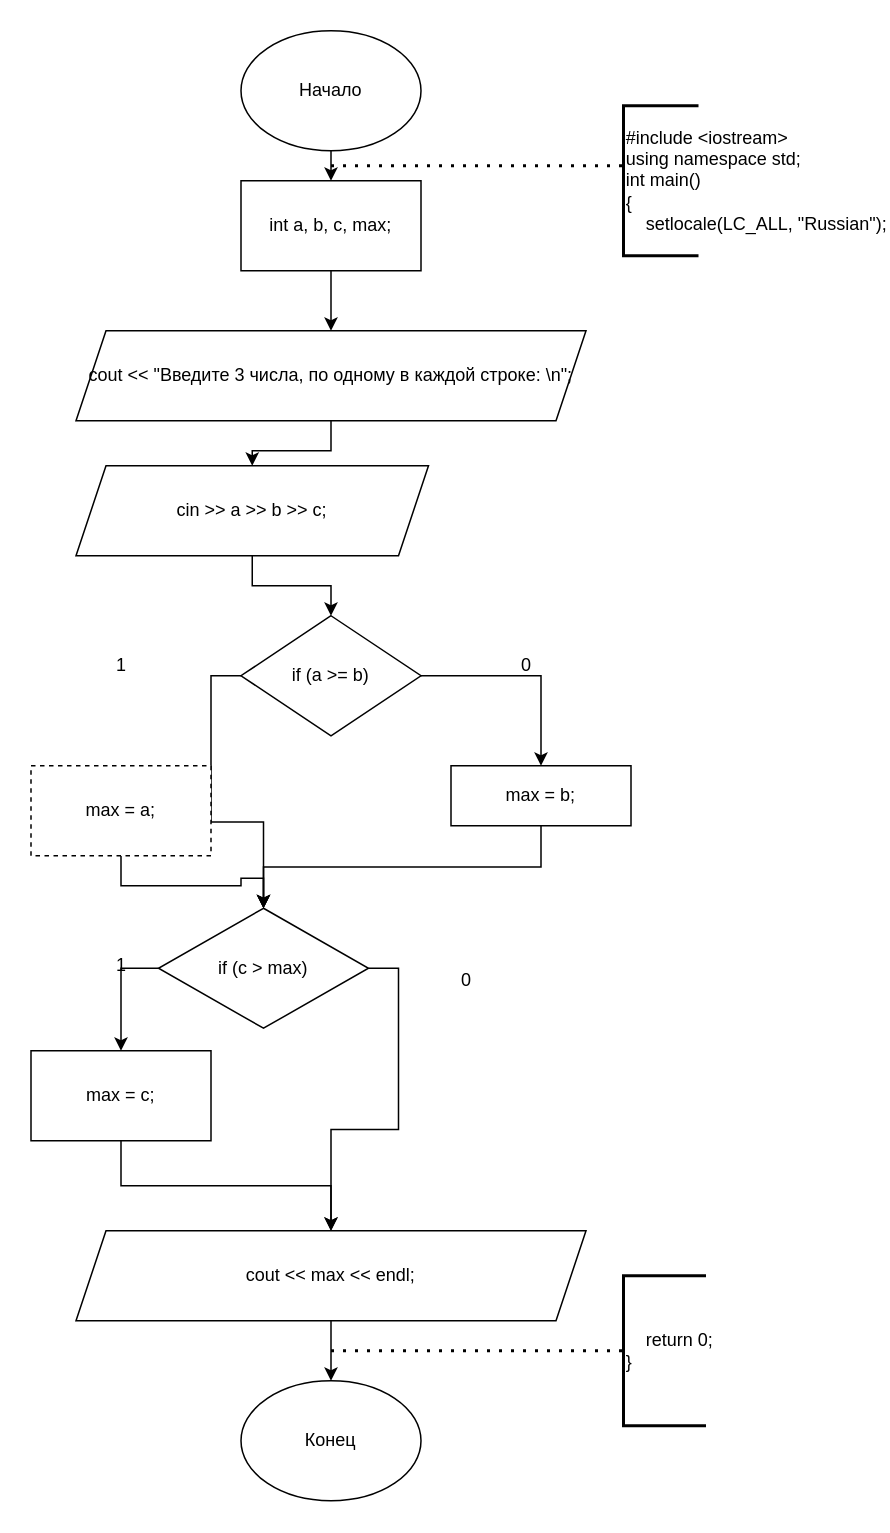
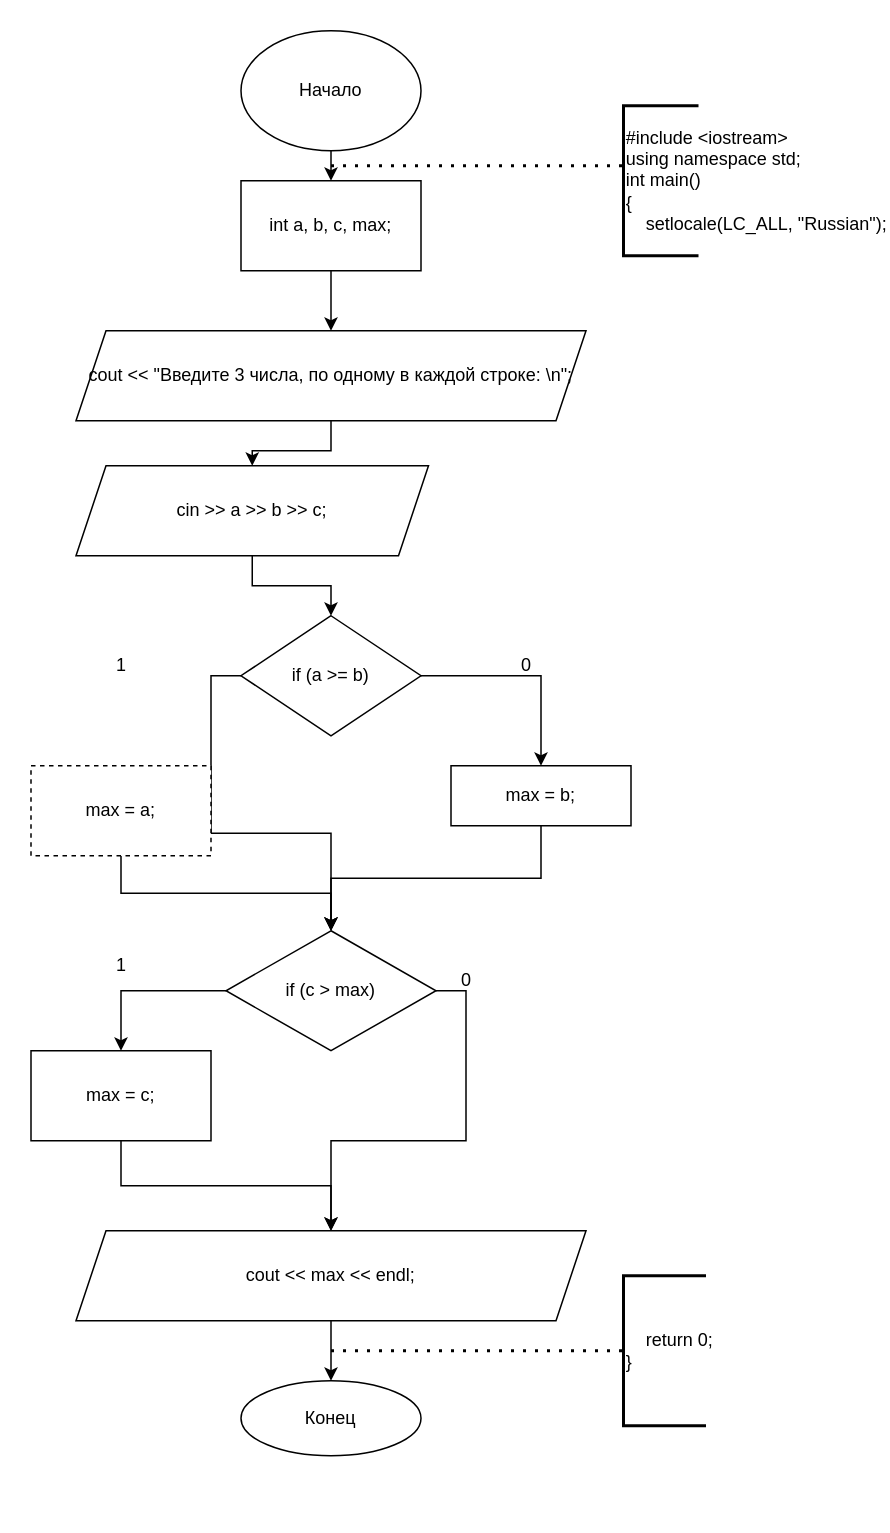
node "if (c > max)": moved (263, 968) -> (331, 991)
node "Конец": size 180x120 -> 180x75
